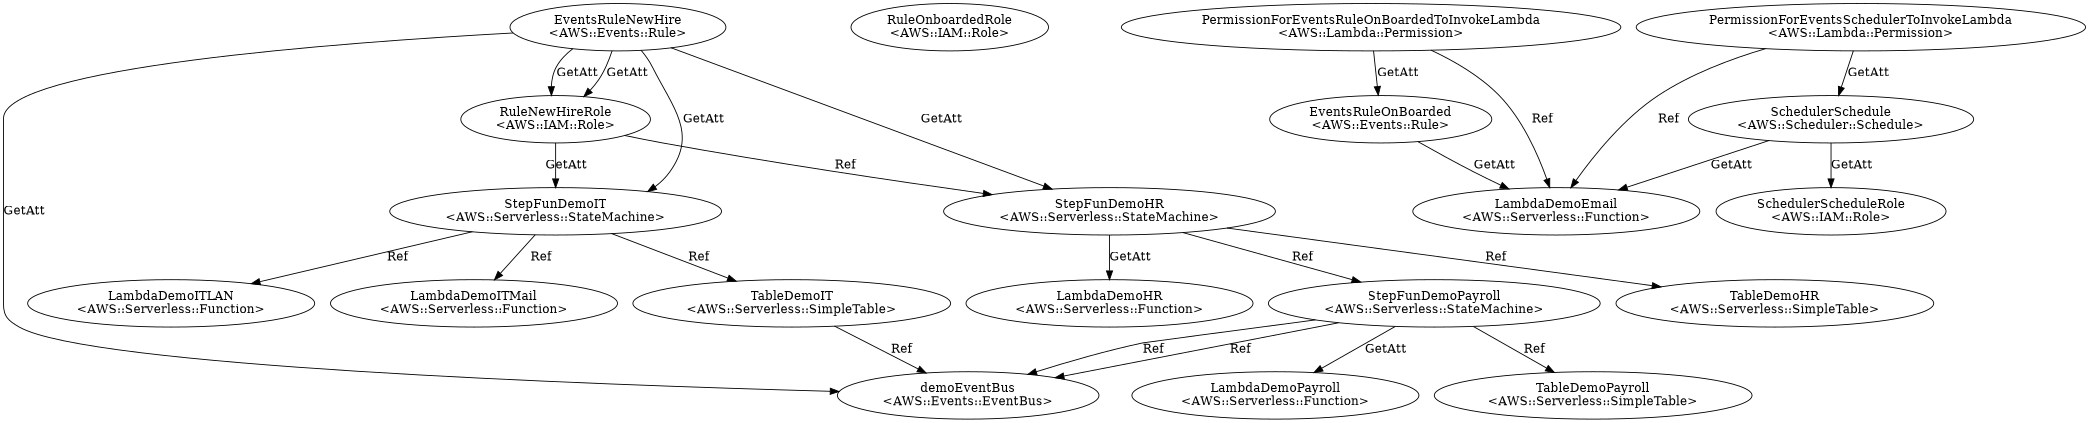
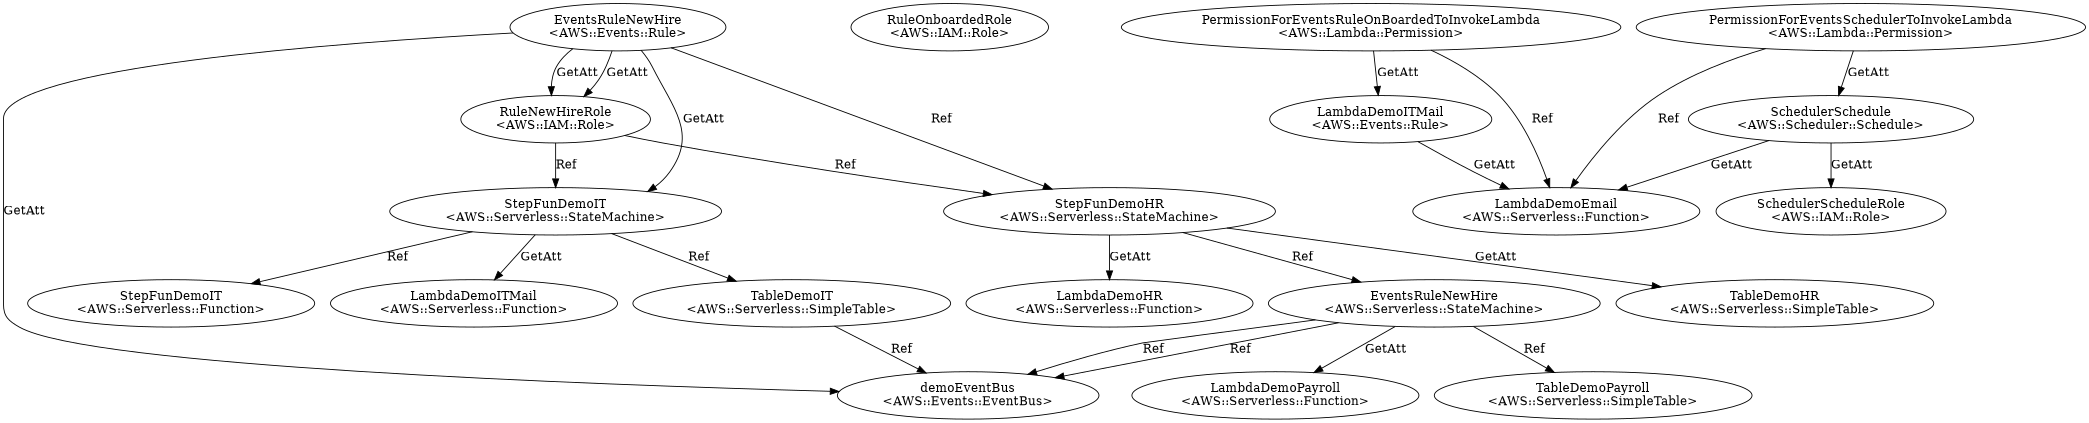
edge "EventsRuleNewHire <AWS::Events::Rule>" -> "StepFunDemoHR <AWS::Serverless::StateMachine>": label "GetAtt" -> "Ref"
node "EventsRuleOnBoarded <AWS::Events::Rule>": label "EventsRuleOnBoarded <AWS::Events::Rule>" -> "LambdaDemoITMail <AWS::Events::Rule>"
edge "RuleNewHireRole <AWS::IAM::Role>" -> "StepFunDemoIT <AWS::Serverless::StateMachine>": label "GetAtt" -> "Ref"
edge "StepFunDemoIT <AWS::Serverless::StateMachine>" -> "LambdaDemoITMail <AWS::Serverless::Function>": label "Ref" -> "GetAtt"
edge "StepFunDemoHR <AWS::Serverless::StateMachine>" -> "TableDemoHR <AWS::Serverless::SimpleTable>": label "Ref" -> "GetAtt"
node "LambdaDemoITLAN <AWS::Serverless::Function>": label "LambdaDemoITLAN <AWS::Serverless::Function>" -> "StepFunDemoIT <AWS::Serverless::Function>"
node "StepFunDemoPayroll <AWS::Serverless::StateMachine>": label "StepFunDemoPayroll <AWS::Serverless::StateMachine>" -> "EventsRuleNewHire <AWS::Serverless::StateMachine>"
